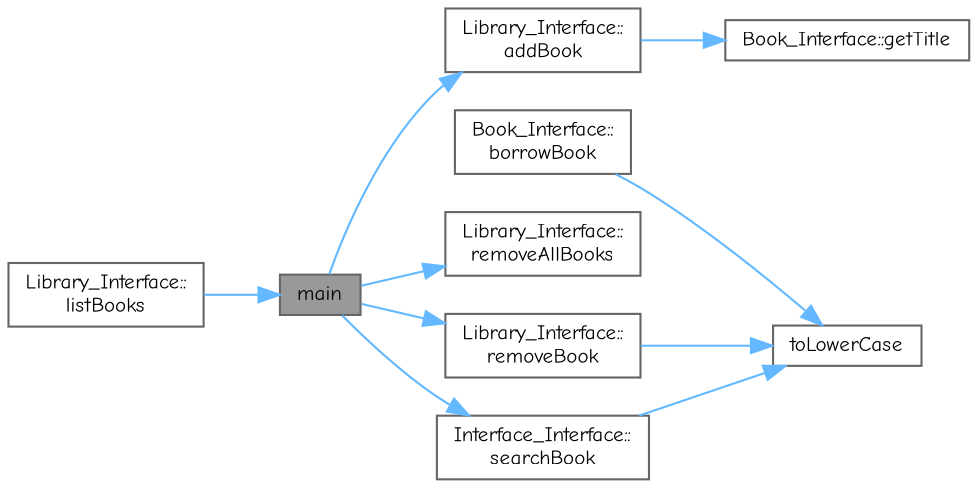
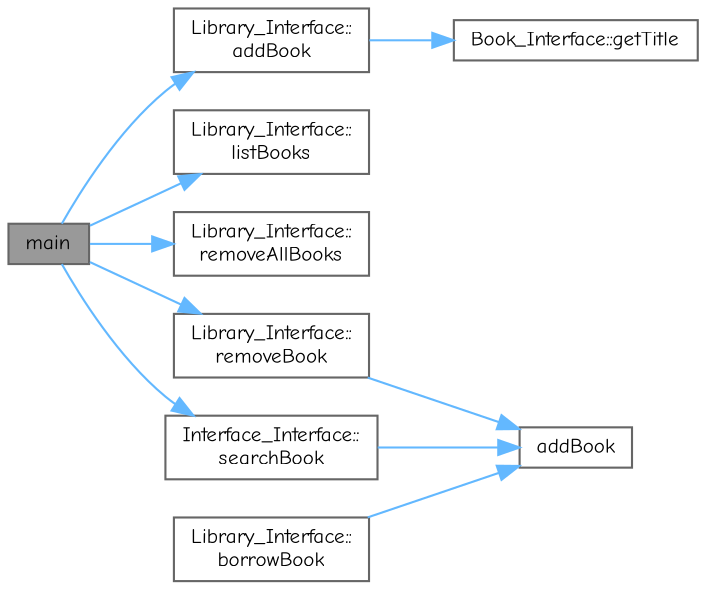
node "Book_Interface:: borrowBook": label "Book_Interface:: borrowBook" -> "Library_Interface:: borrowBook"
edge "Library_Interface:: listBooks" -> "main": reversed
node "toLowerCase": label "toLowerCase" -> "addBook"
